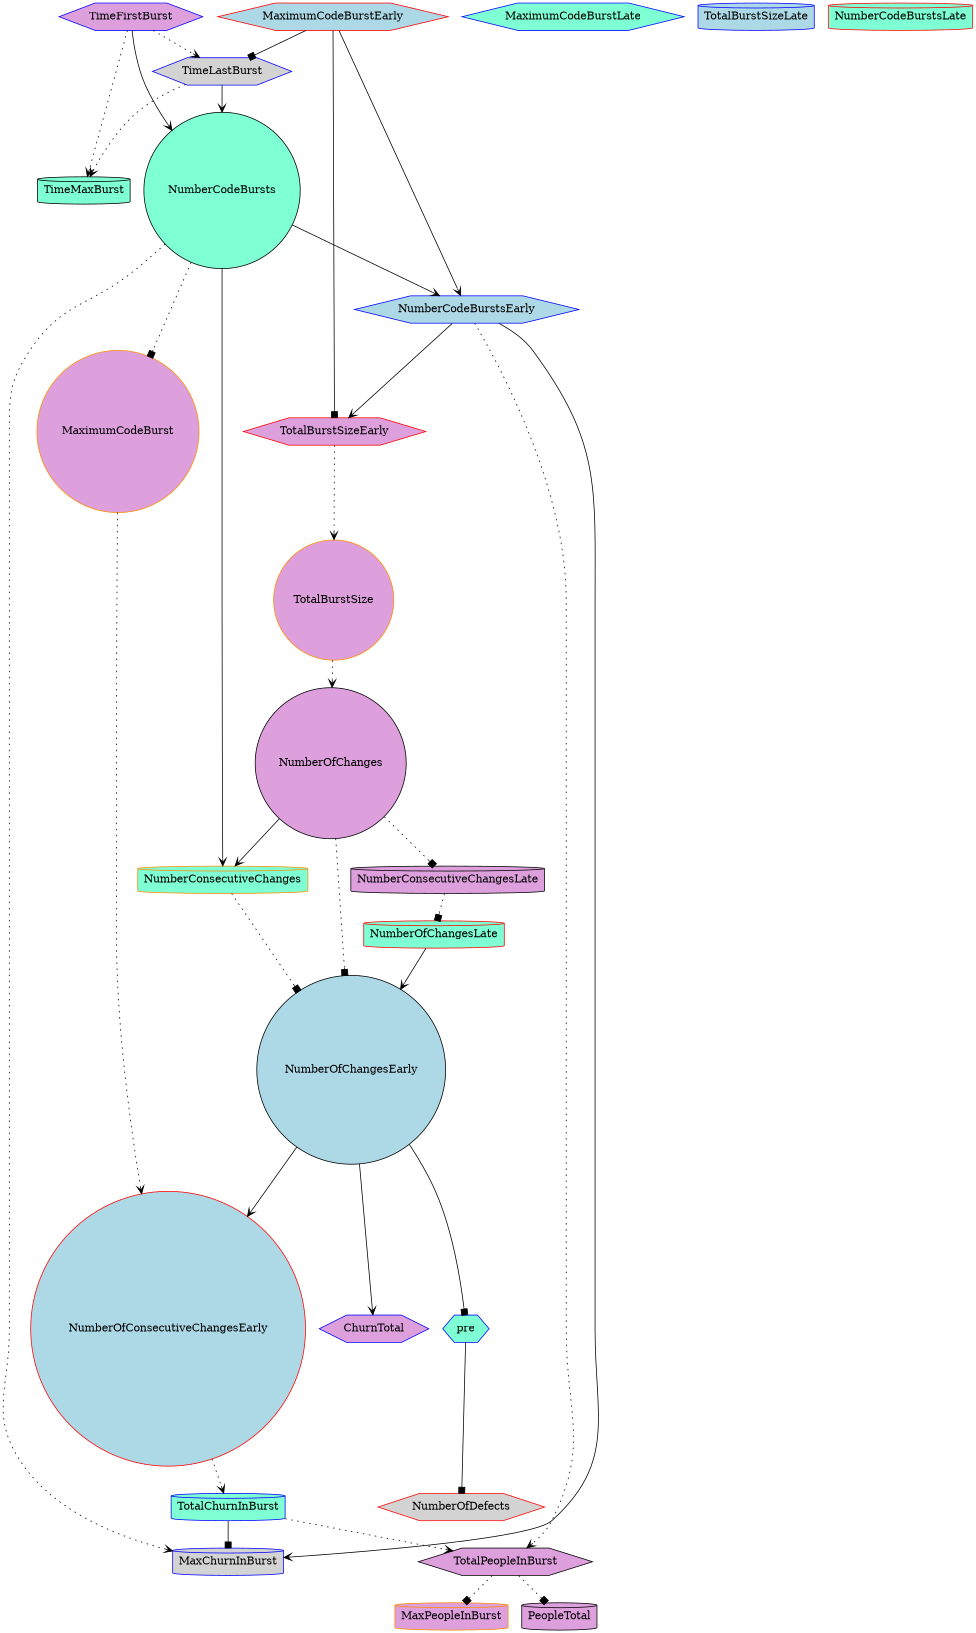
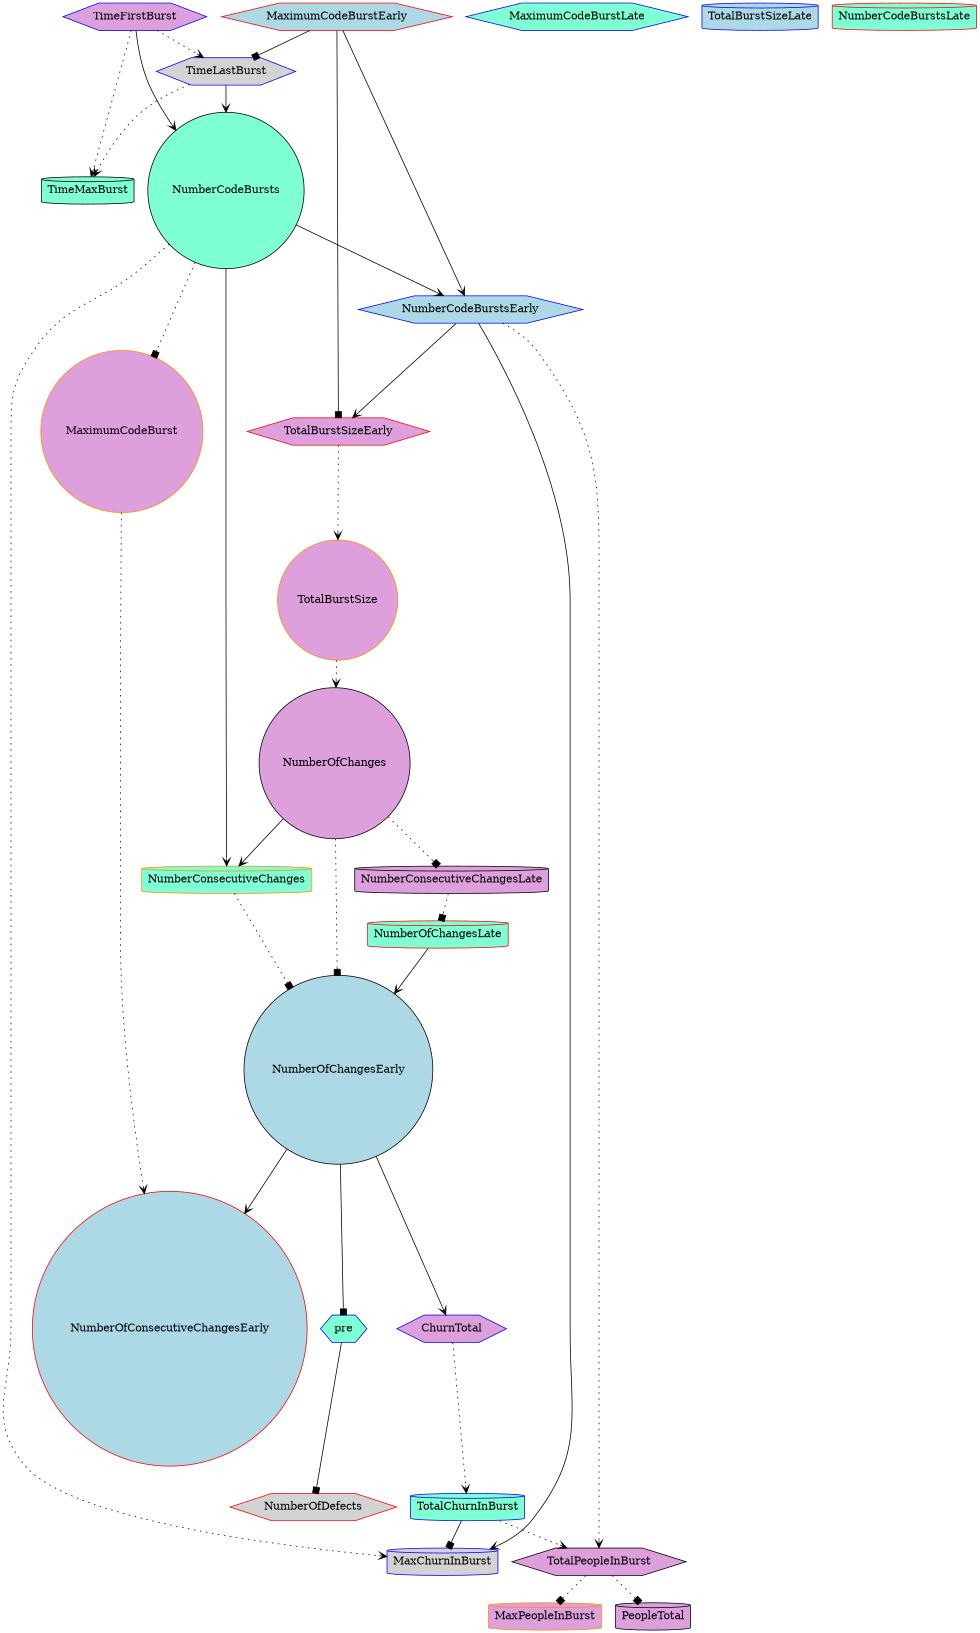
edge "NumberOfConsecutiveChangesEarly" -> "TotalChurnInBurst": now "ChurnTotal" -> "TotalChurnInBurst"
